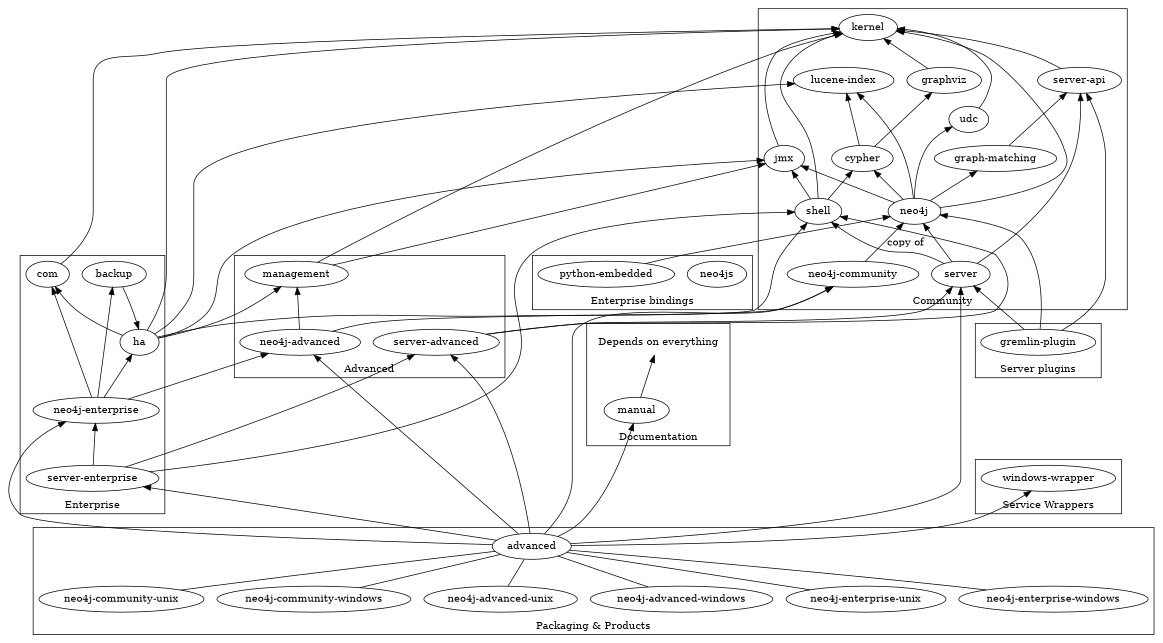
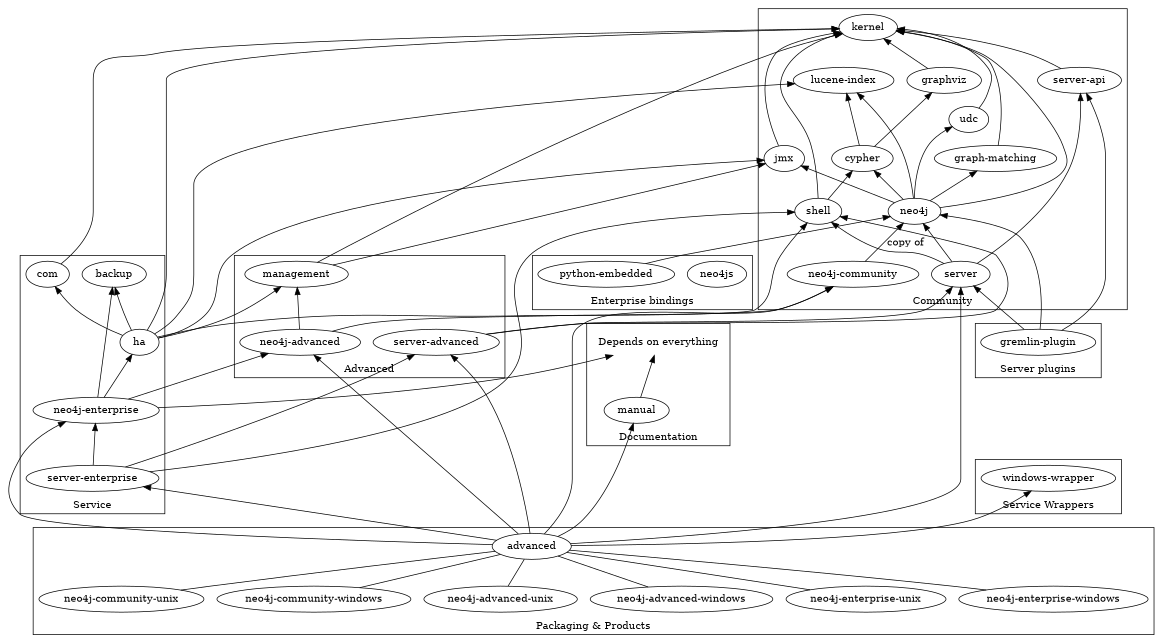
edge "graph-matching" -> "server-api": now "graph-matching" -> "kernel"
edge "shell" -> "jmx": removed
edge "backup" -> "ha": reversed
edge "neo4j-enterprise" -> "com": now "neo4j-enterprise" -> "Depends on everything"
cluster "Enterprise": label "Enterprise" -> "Service"
